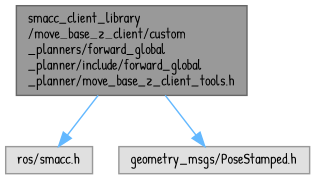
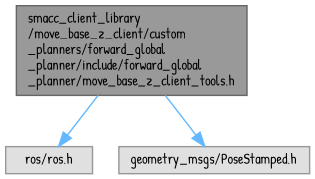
node "ros/smacc.h": label "ros/smacc.h" -> "ros/ros.h"
